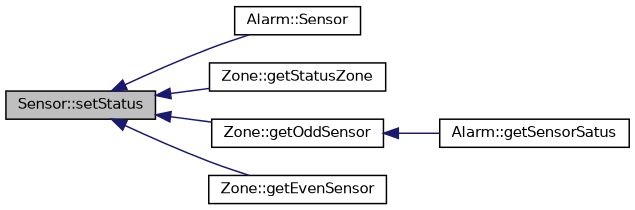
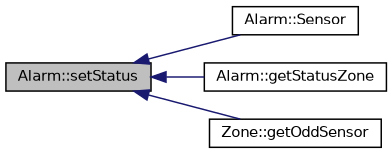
node "Zone::getStatusZone": label "Zone::getStatusZone" -> "Alarm::getStatusZone"
node "Sensor::setStatus": label "Sensor::setStatus" -> "Alarm::setStatus"
node "Alarm::getSensorSatus": removed
node "Zone::getEvenSensor": removed
